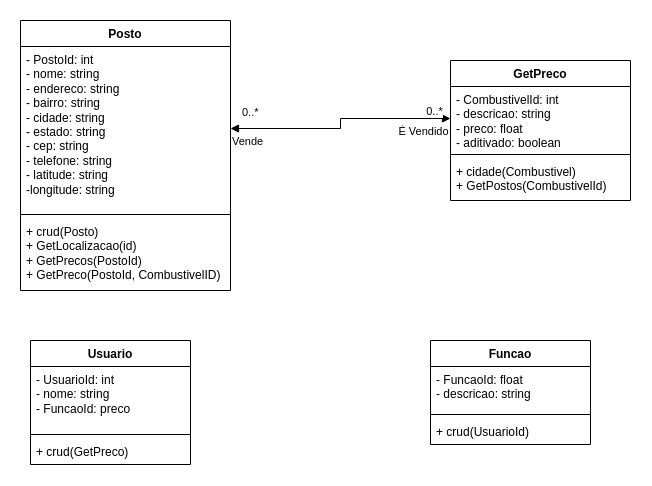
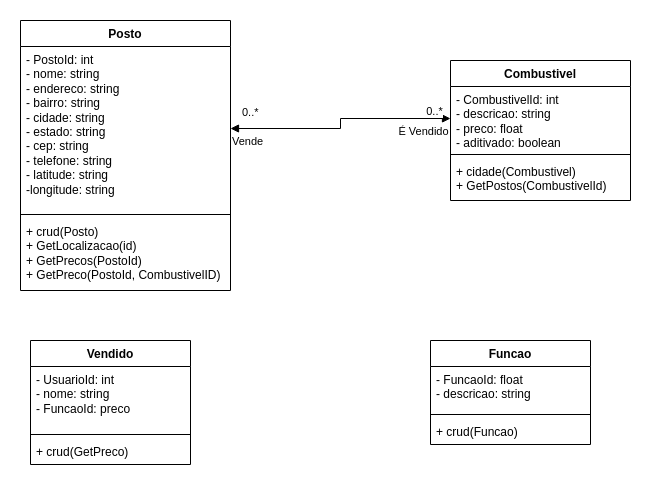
node "GetPreco": label "GetPreco" -> "Combustivel"
node "Usuario": label "Usuario" -> "Vendido"
node "+ crud(UsuarioId)": label "+ crud(UsuarioId)" -> "+ crud(Funcao)"
